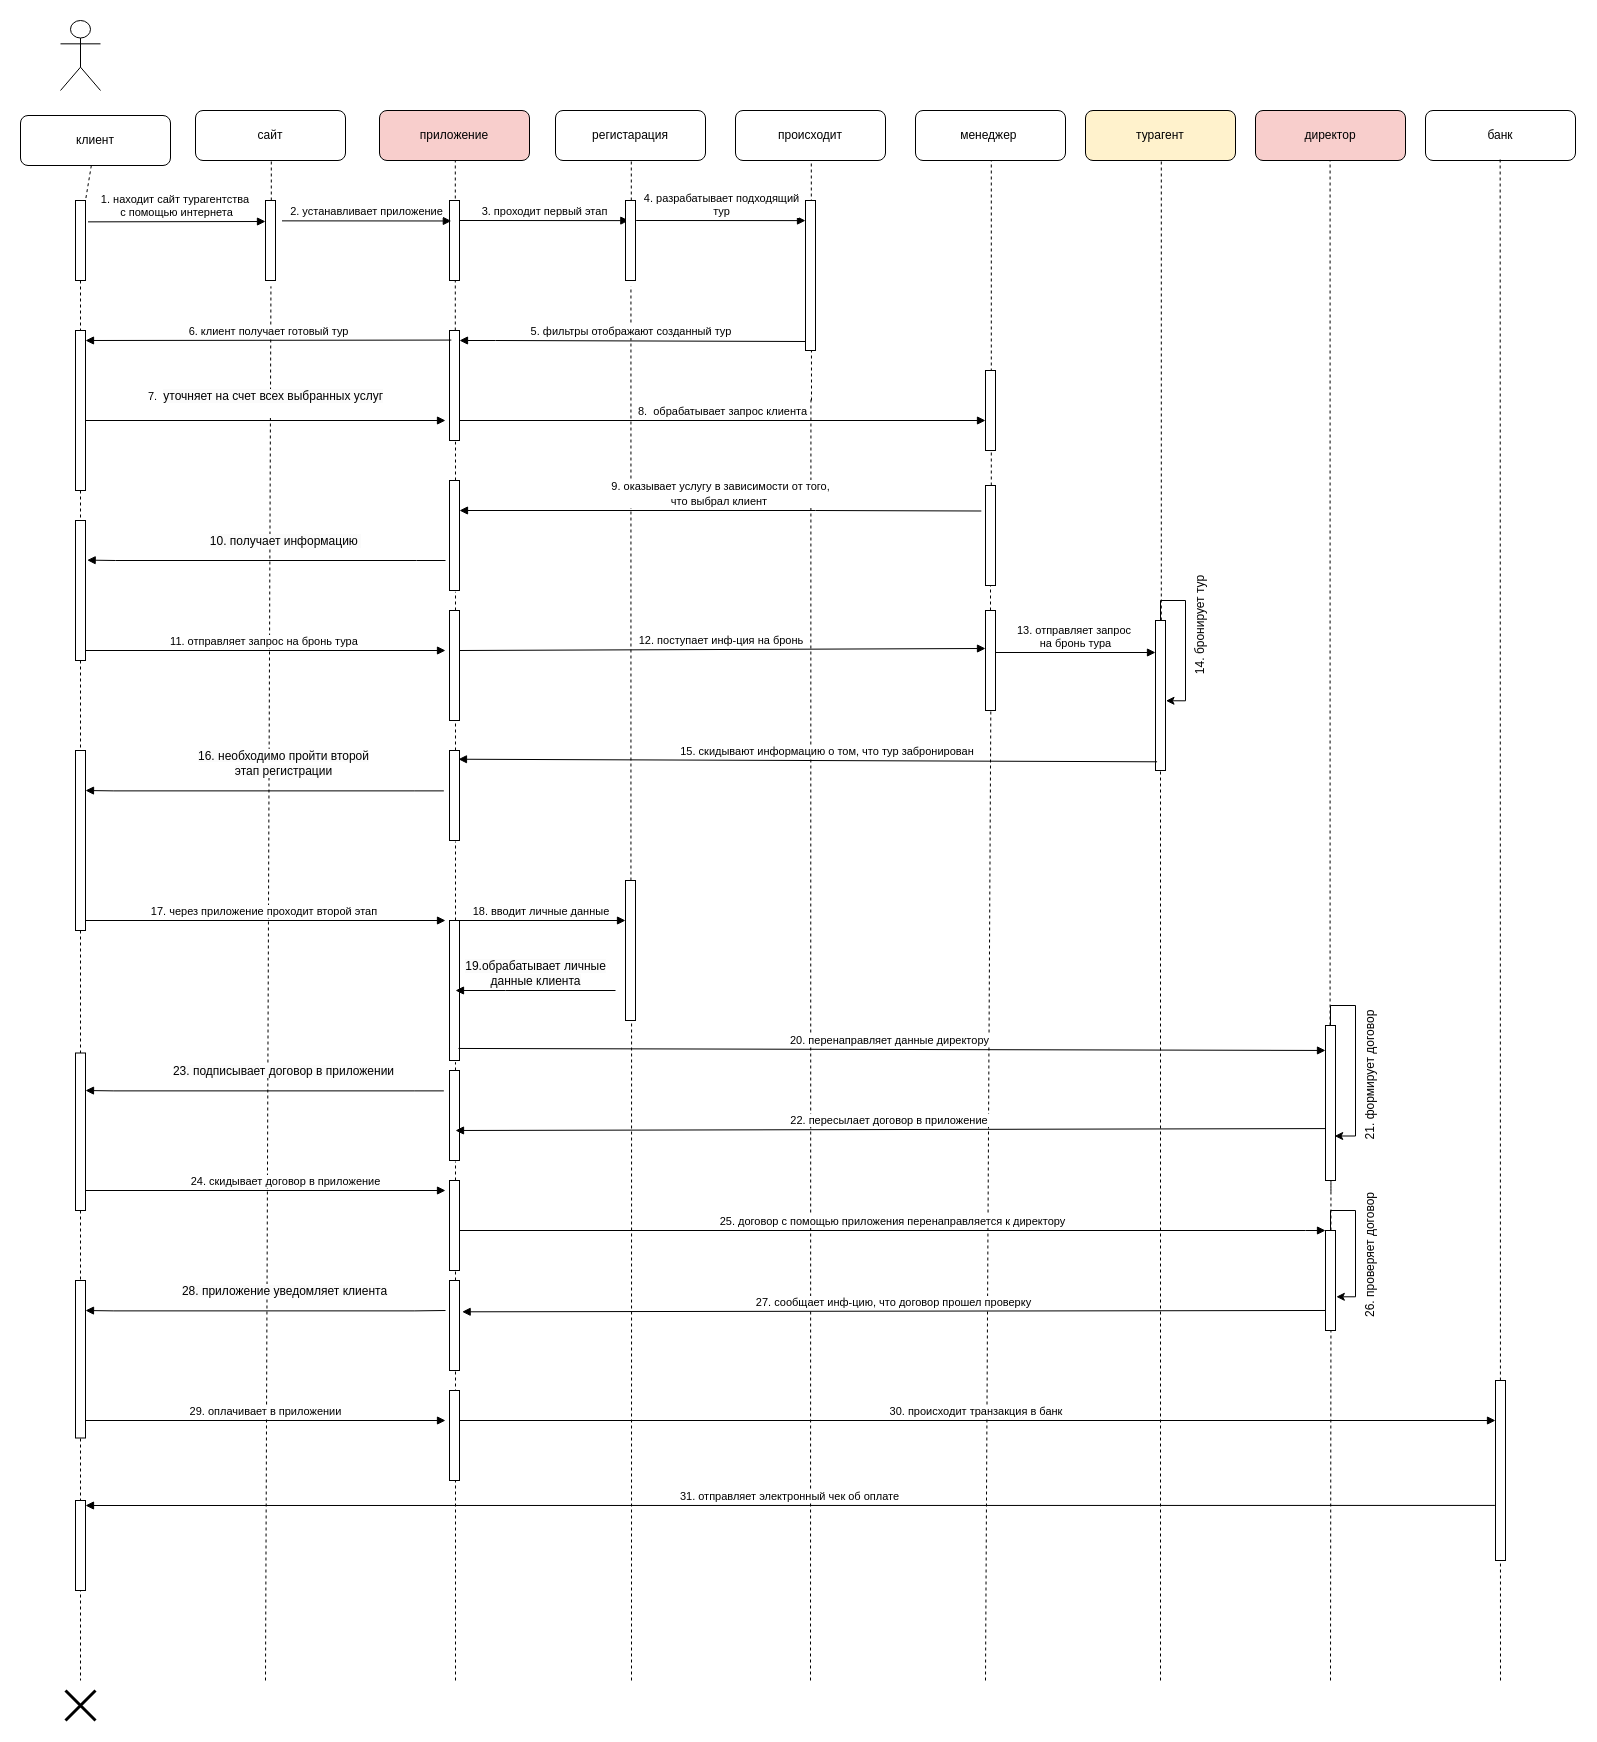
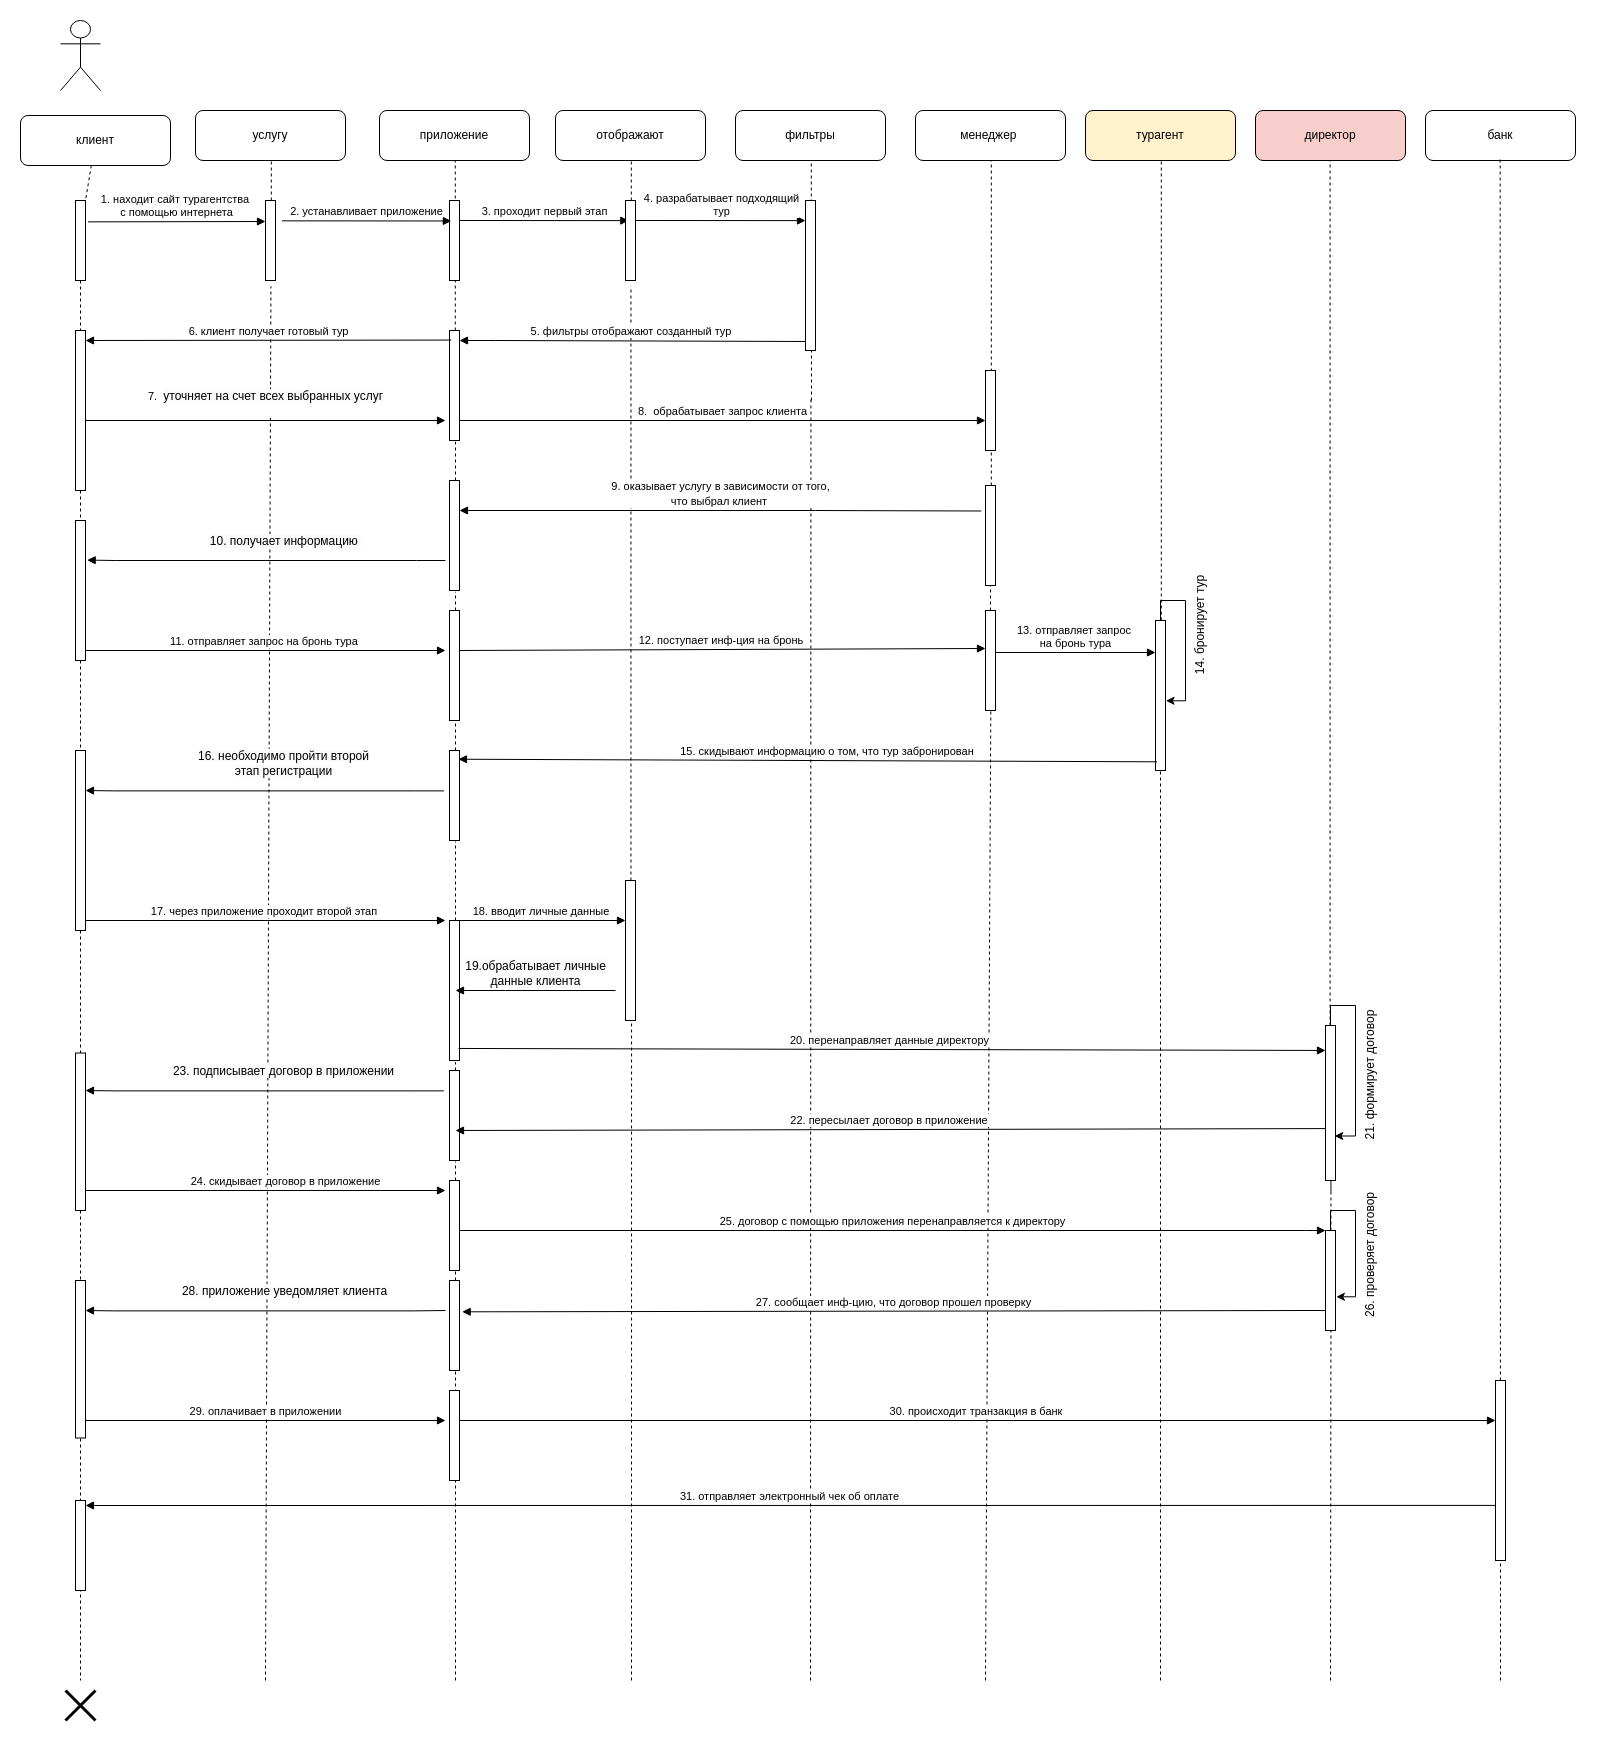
node "сайт": label "сайт" -> "услугу"
node "приложение": fillcolor #f8cecc -> #ffffff
node "регистарация": label "регистарация" -> "отображают"
node "происходит": label "происходит" -> "фильтры"
